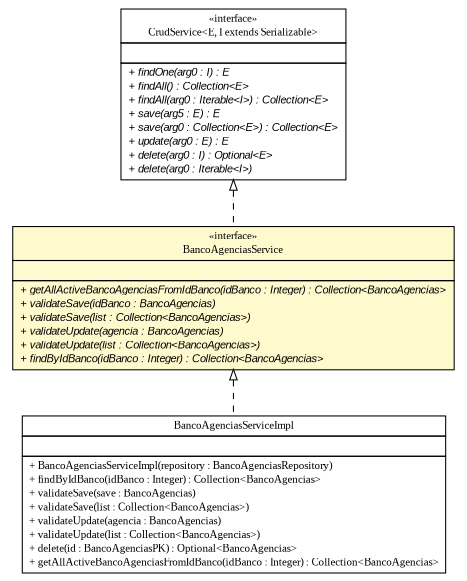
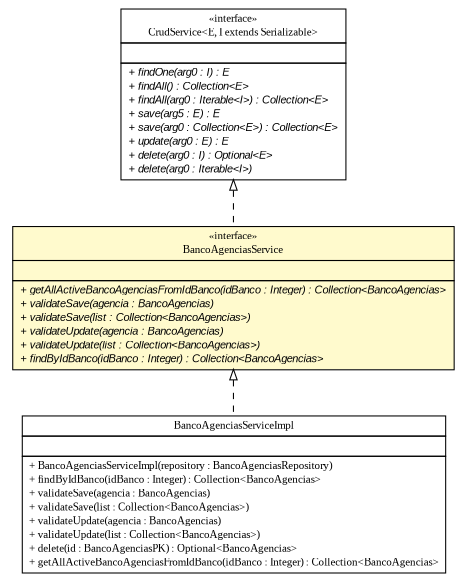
node "BancoAgenciasService": text "+ validateSave(idBanco : BancoAgencias)" -> "+ validateSave(agencia : BancoAgencias)"
node "BancoAgenciasServiceImpl": text "+ validateSave(save : BancoAgencias)" -> "+ validateSave(agencia : BancoAgencias)"
